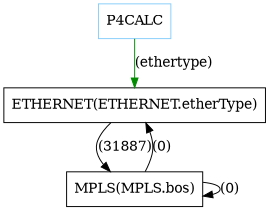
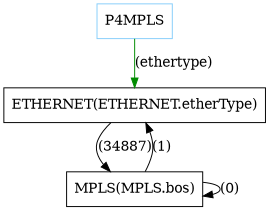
node "P4CALC": label "P4CALC" -> "P4MPLS"
edge "ETHERNET(ETHERNET.etherType)" -> "MPLS(MPLS.bos)": label "(31887)" -> "(34887)"
edge "MPLS(MPLS.bos)" -> "ETHERNET(ETHERNET.etherType)": label "(0)" -> "(1)"
